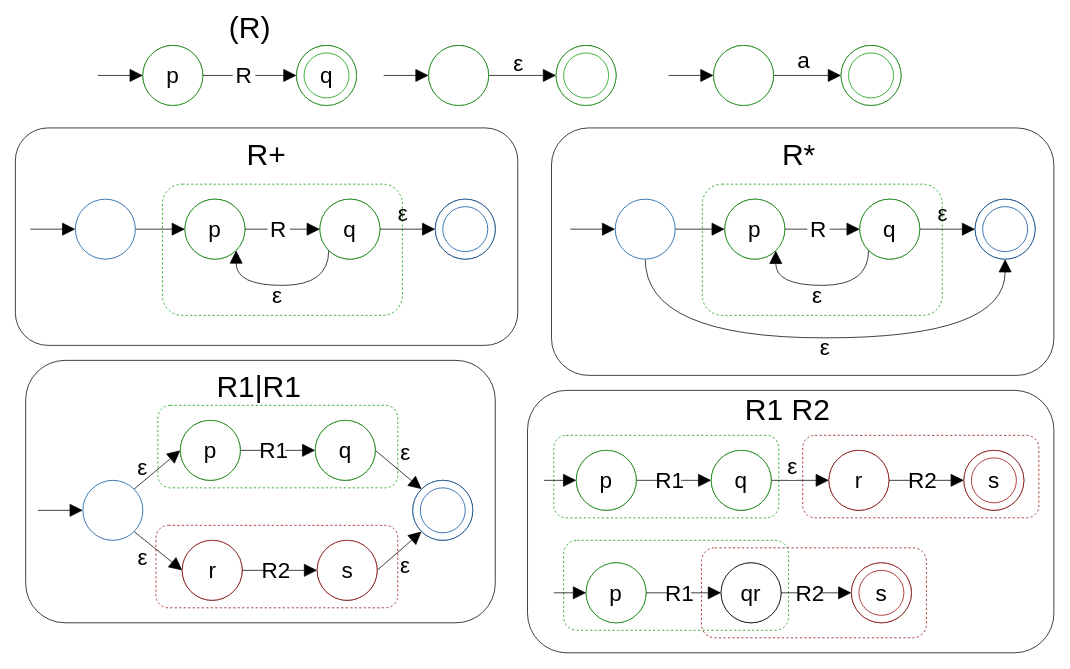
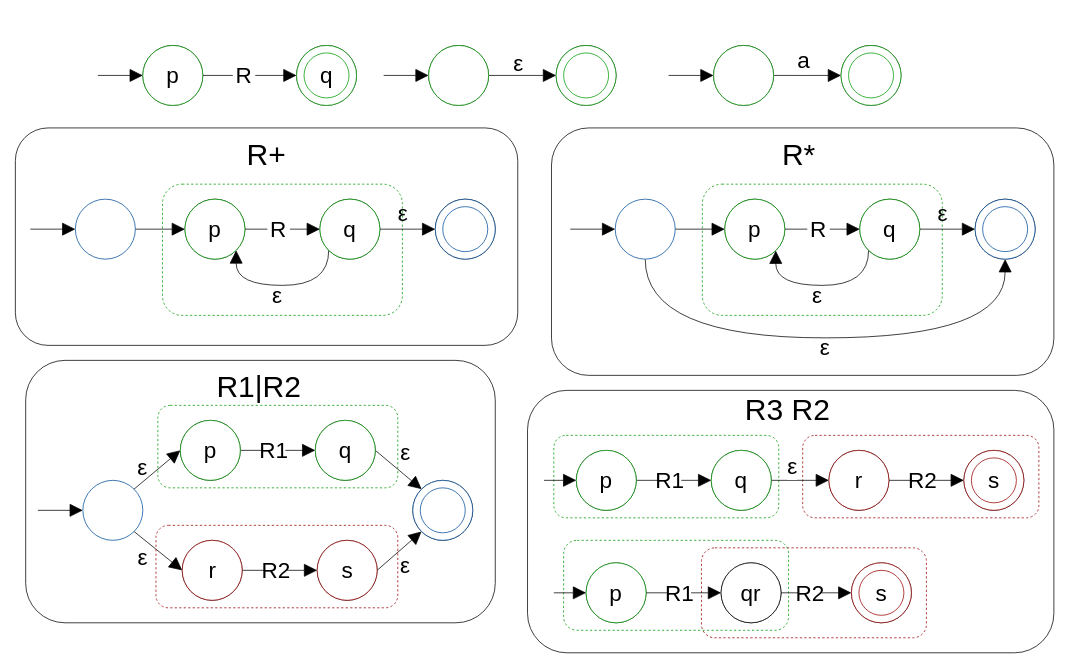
node "(R)": removed
node "R1|R1": label "R1|R1" -> "R1|R2"
node "R1 R2": label "R1 R2" -> "R3 R2"
